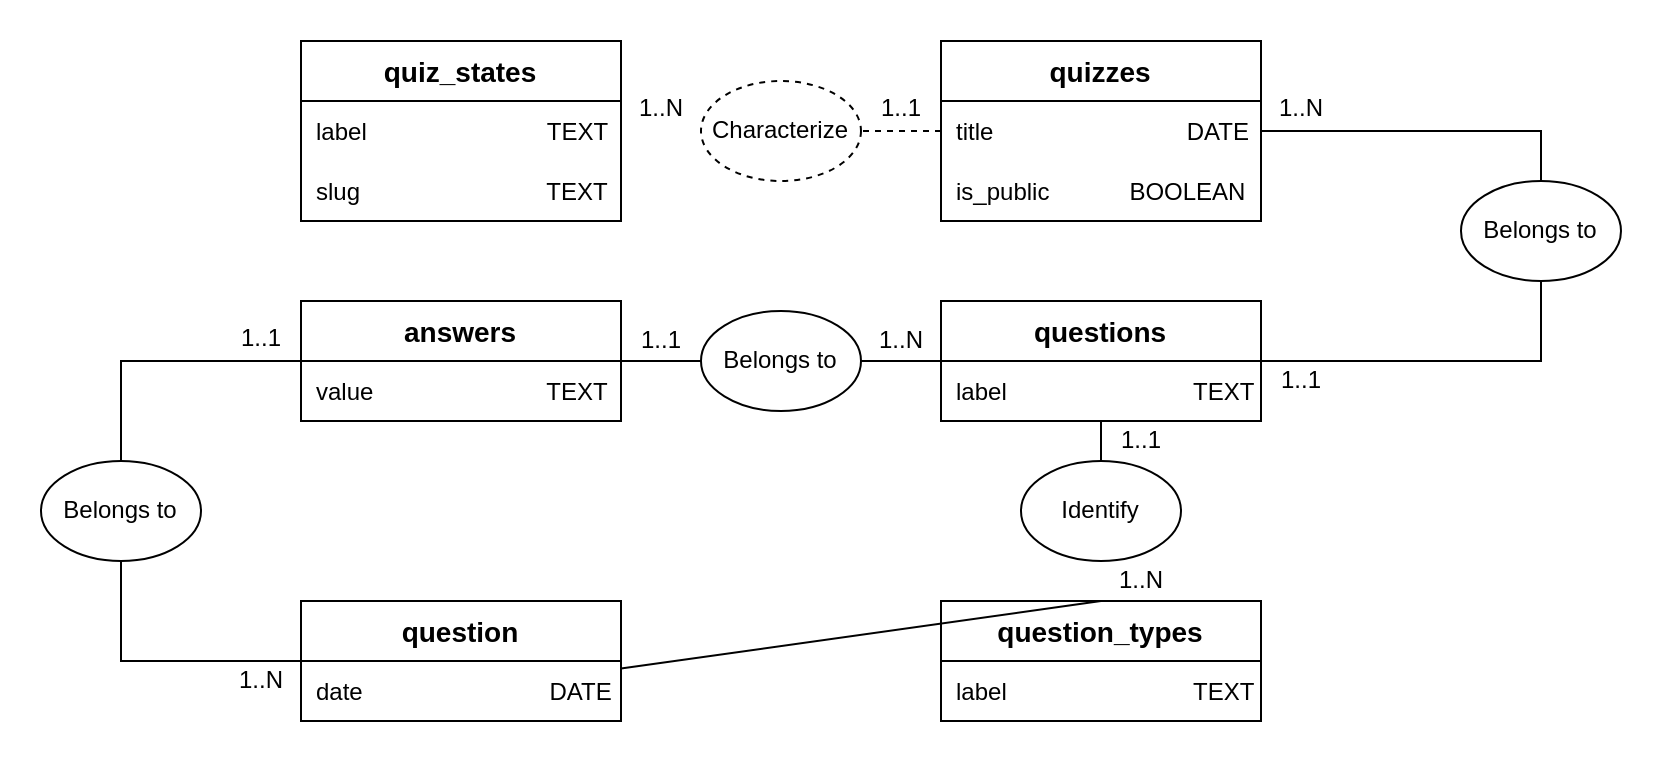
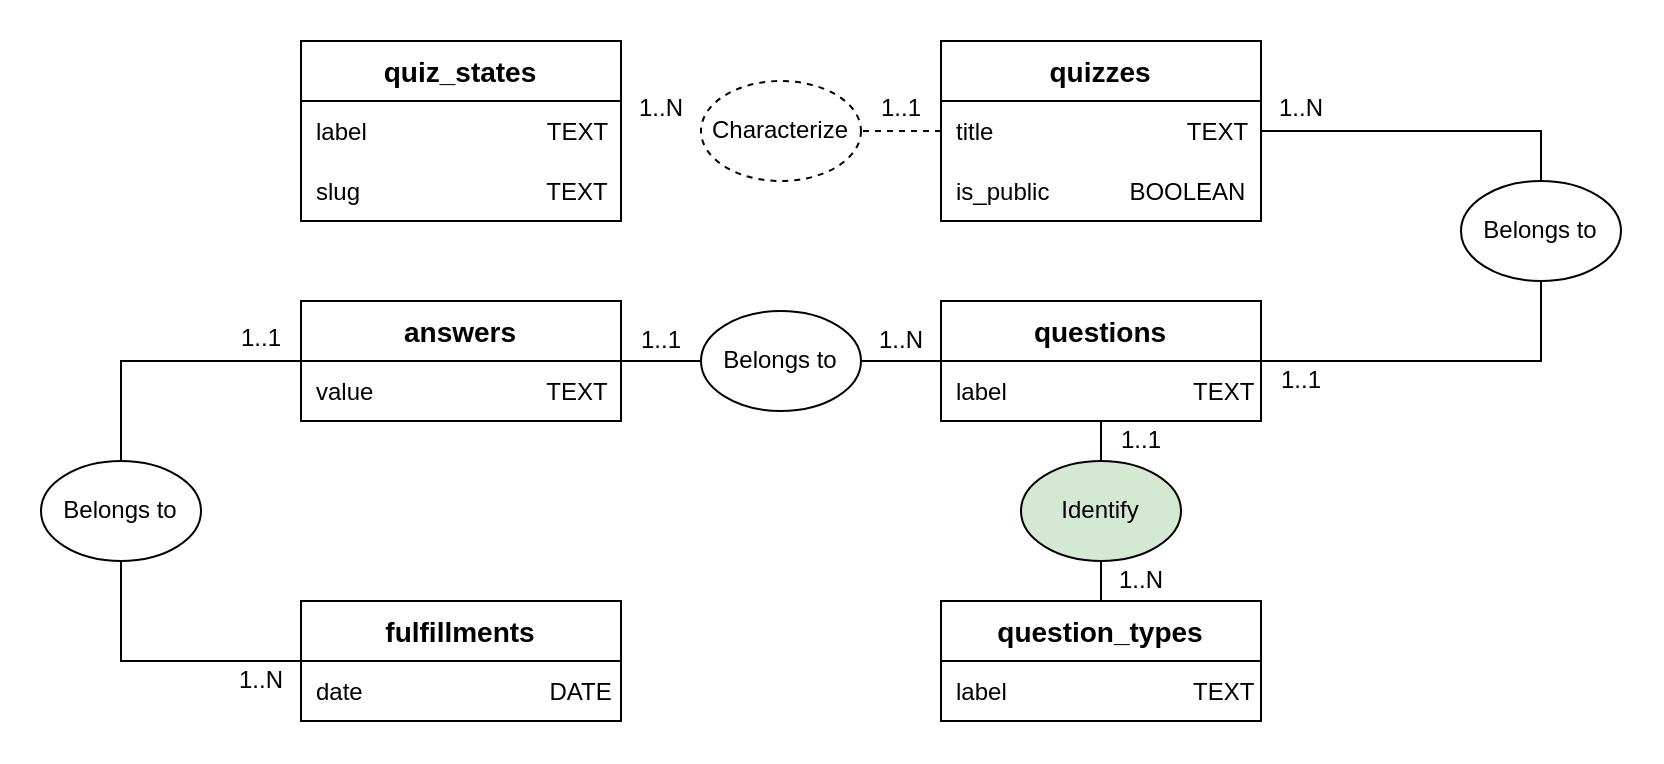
node "title DATE": label "title DATE" -> "title TEXT"
node "Identify": fillcolor #ffffff -> #d5e8d4
node "question": label "question" -> "fulfillments"
edge "question_types" -- "date DATE": now "question_types" -- "Identify"
